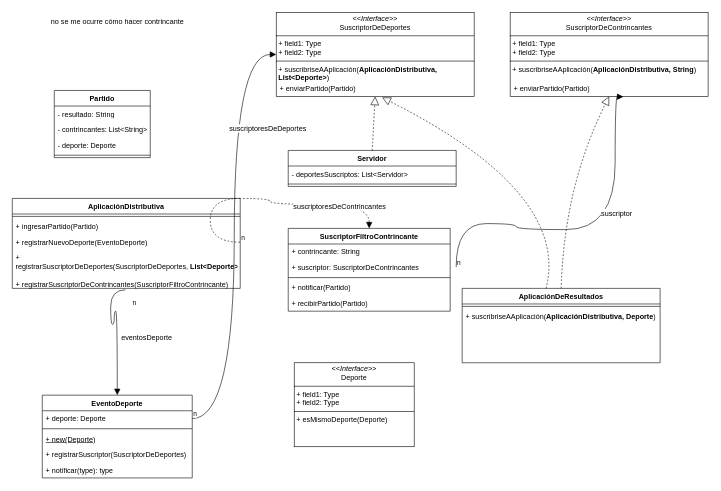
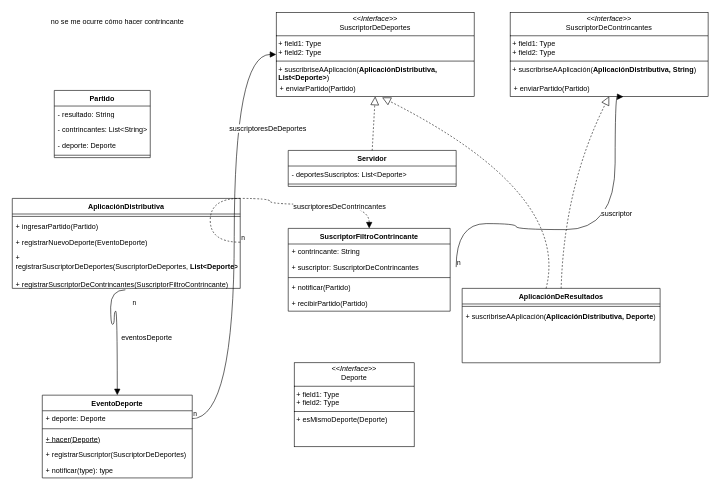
node "- deportesSuscriptos: List<Servidor>": label "- deportesSuscriptos: List<Servidor>" -> "- deportesSuscriptos: List<Deporte>"
node "+ new(Deporte)": label "+ new(Deporte)" -> "+ hacer(Deporte)"
